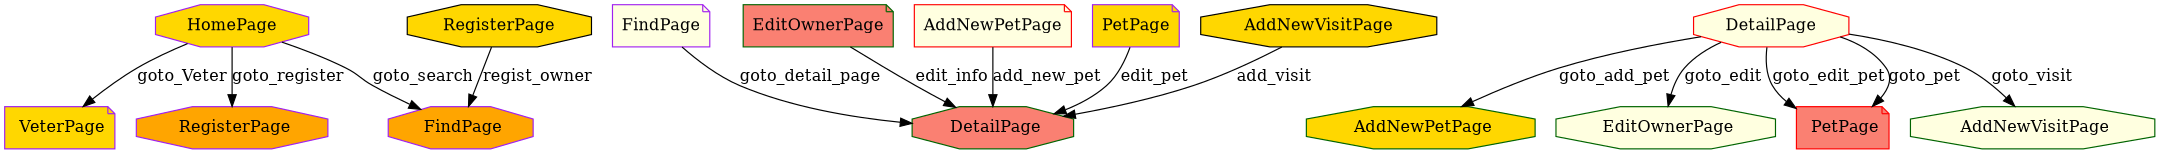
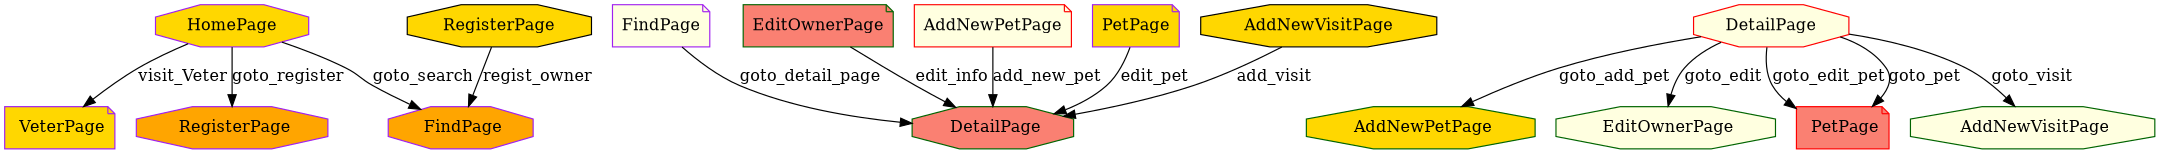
edge "HomePage" -> "VeterPage": label "goto_Veter" -> "visit_Veter"
